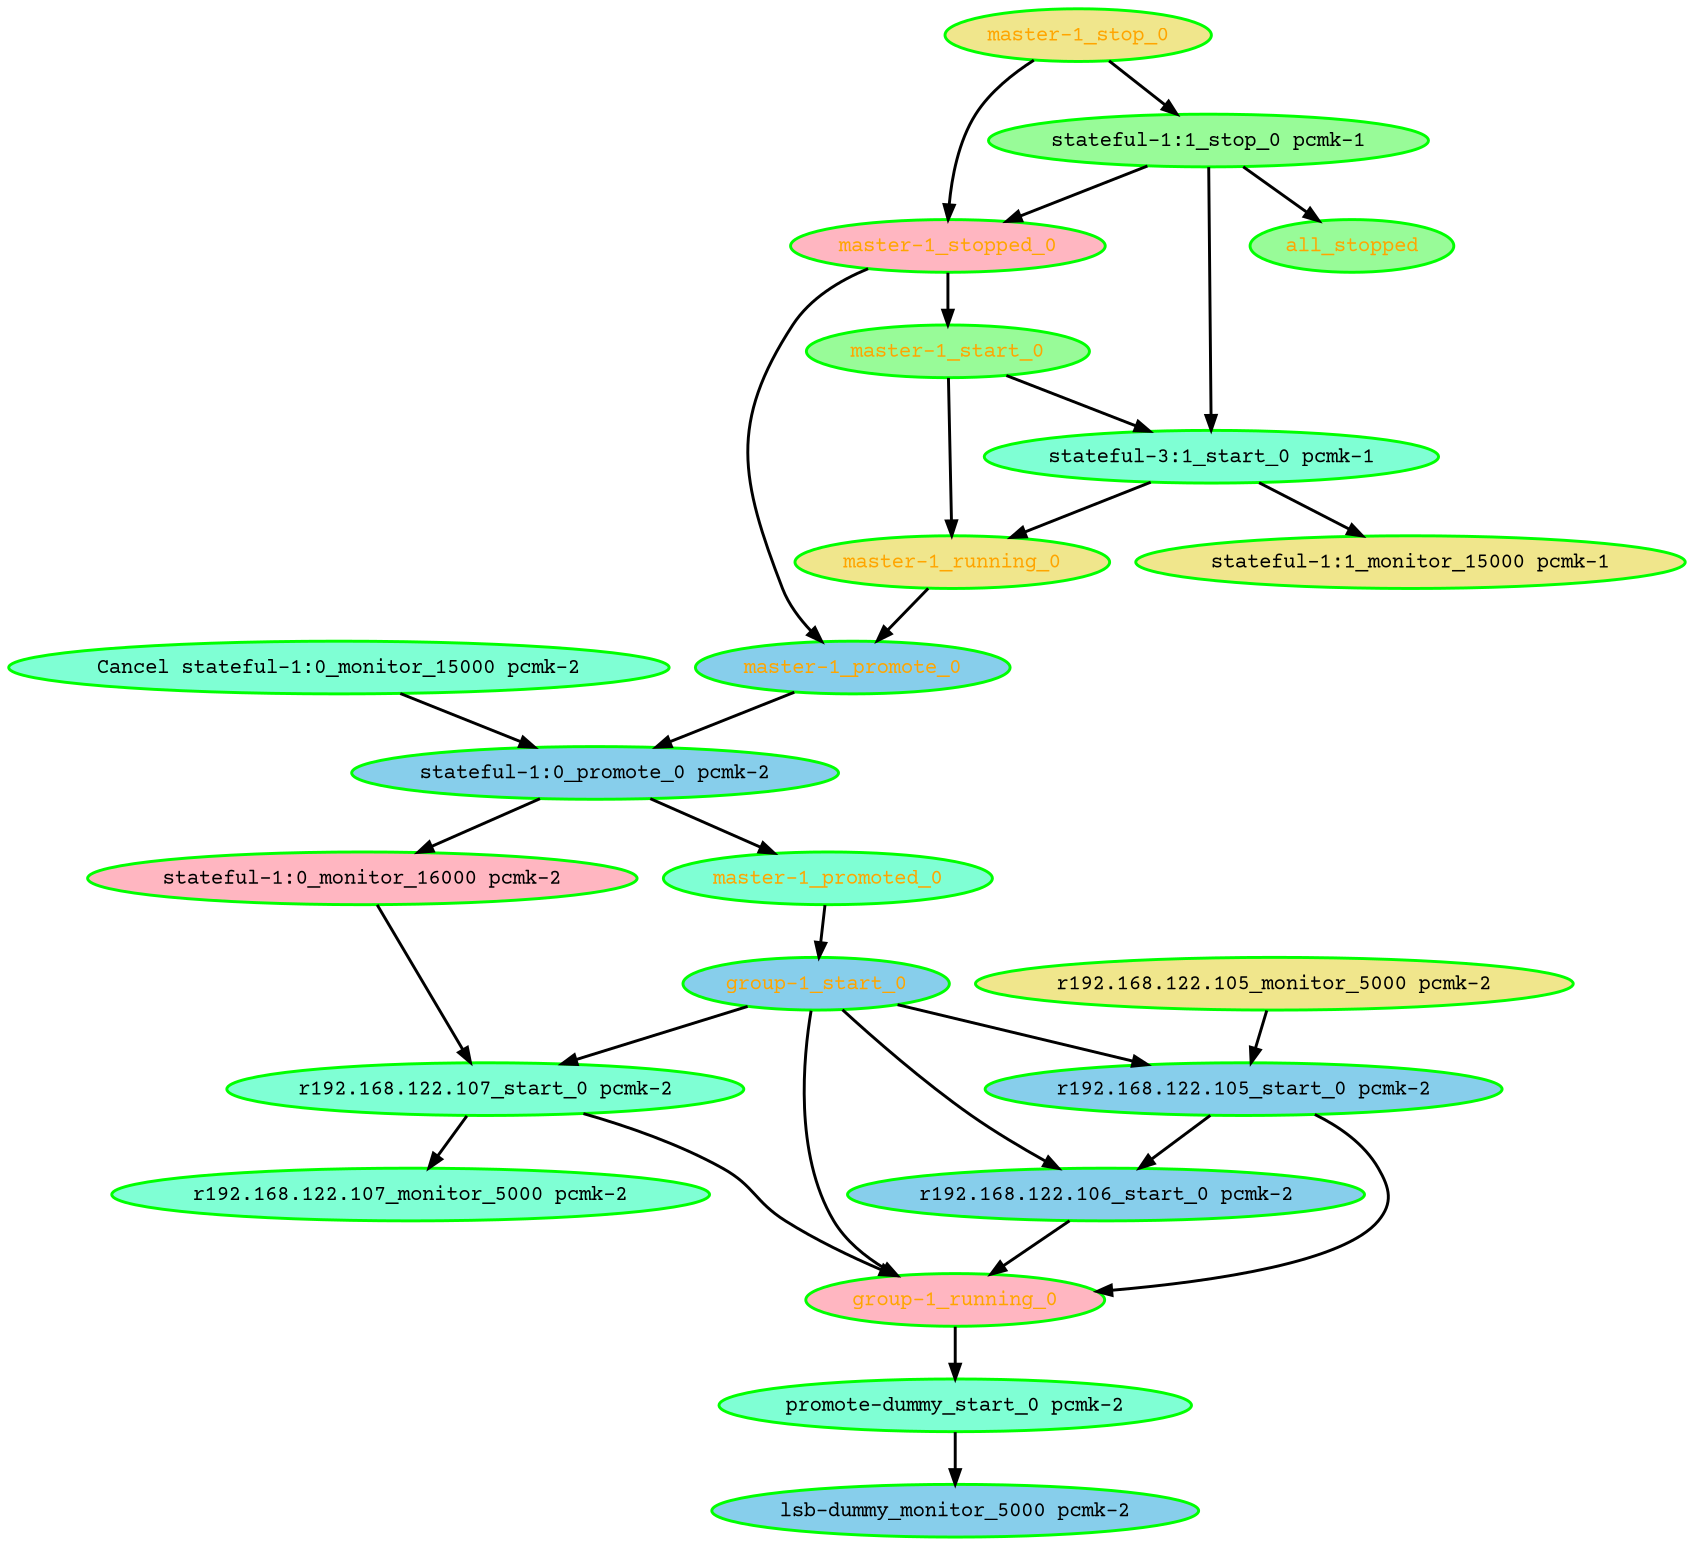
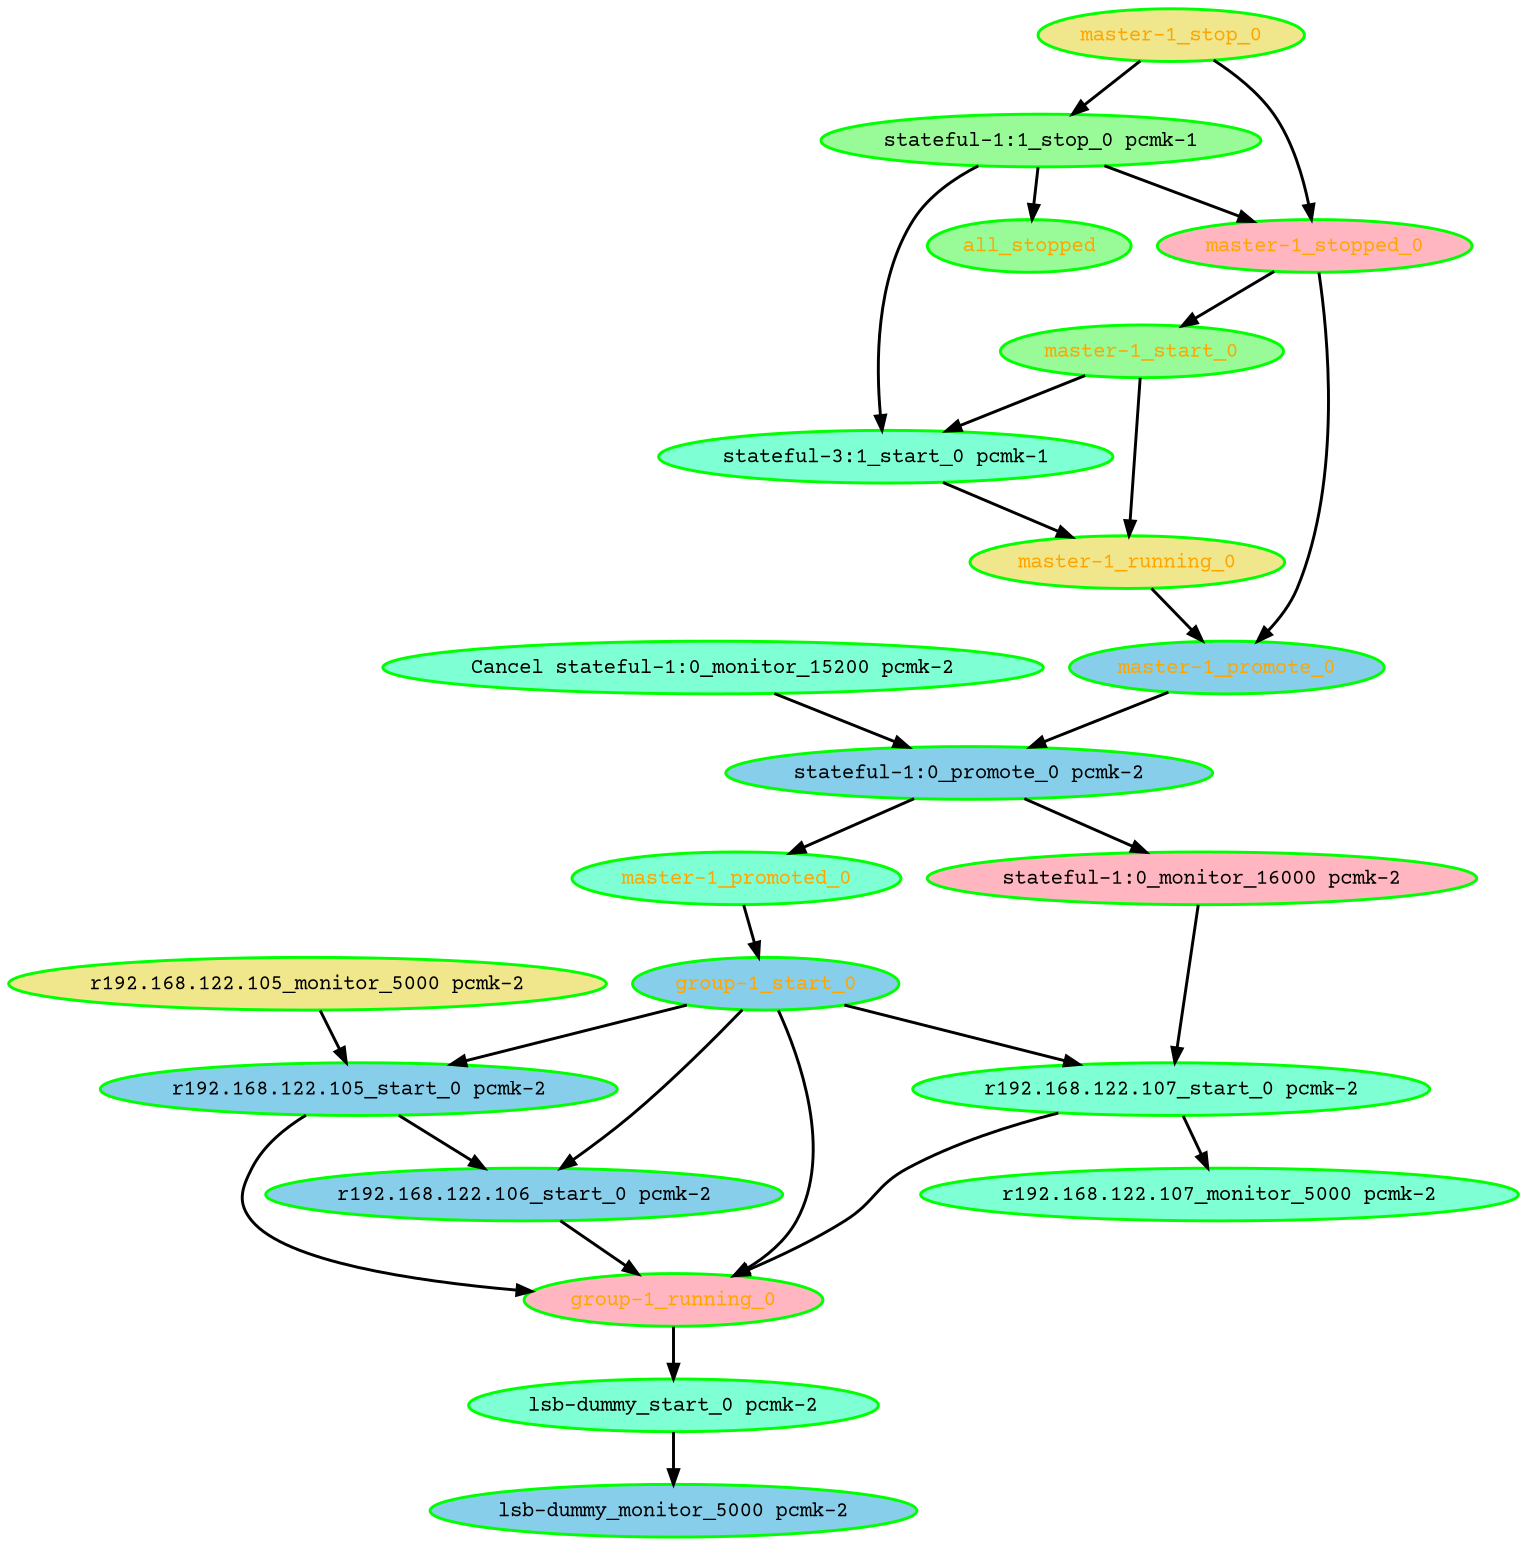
node "stateful-1:1_monitor_15000 pcmk-1": removed
node "Cancel stateful-1:0_monitor_15000 pcmk-2": label "Cancel stateful-1:0_monitor_15000 pcmk-2" -> "Cancel stateful-1:0_monitor_15200 pcmk-2"
node "promote-dummy_start_0 pcmk-2": label "promote-dummy_start_0 pcmk-2" -> "lsb-dummy_start_0 pcmk-2"
